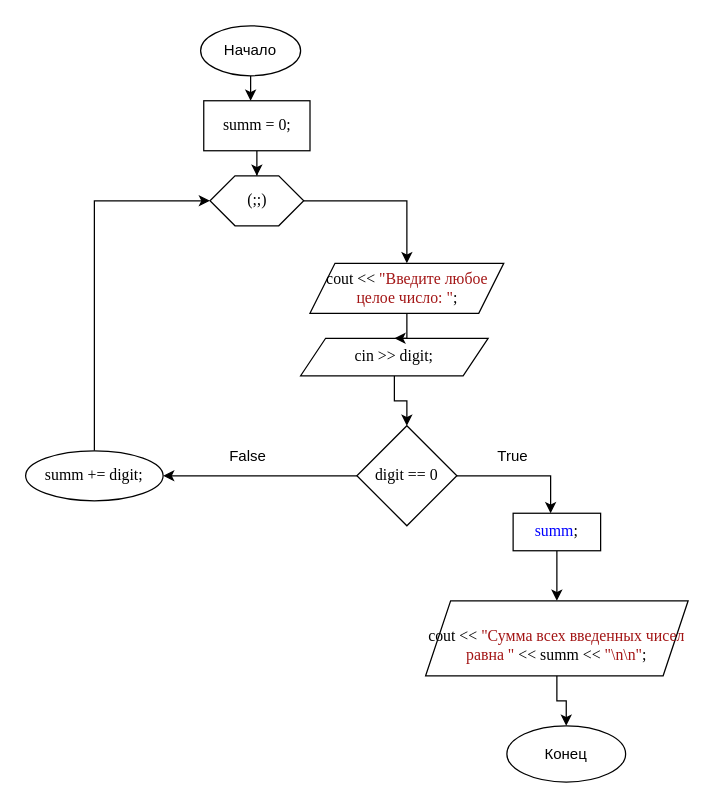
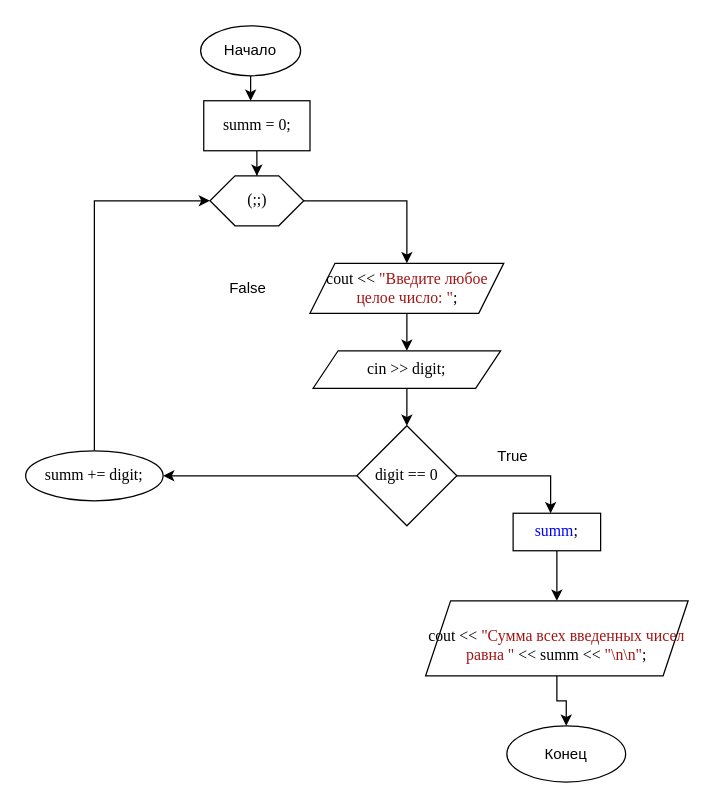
node "cin >> digit;": moved (394, 357) -> (407, 369)
node "False": moved (248, 457) -> (248, 288)
